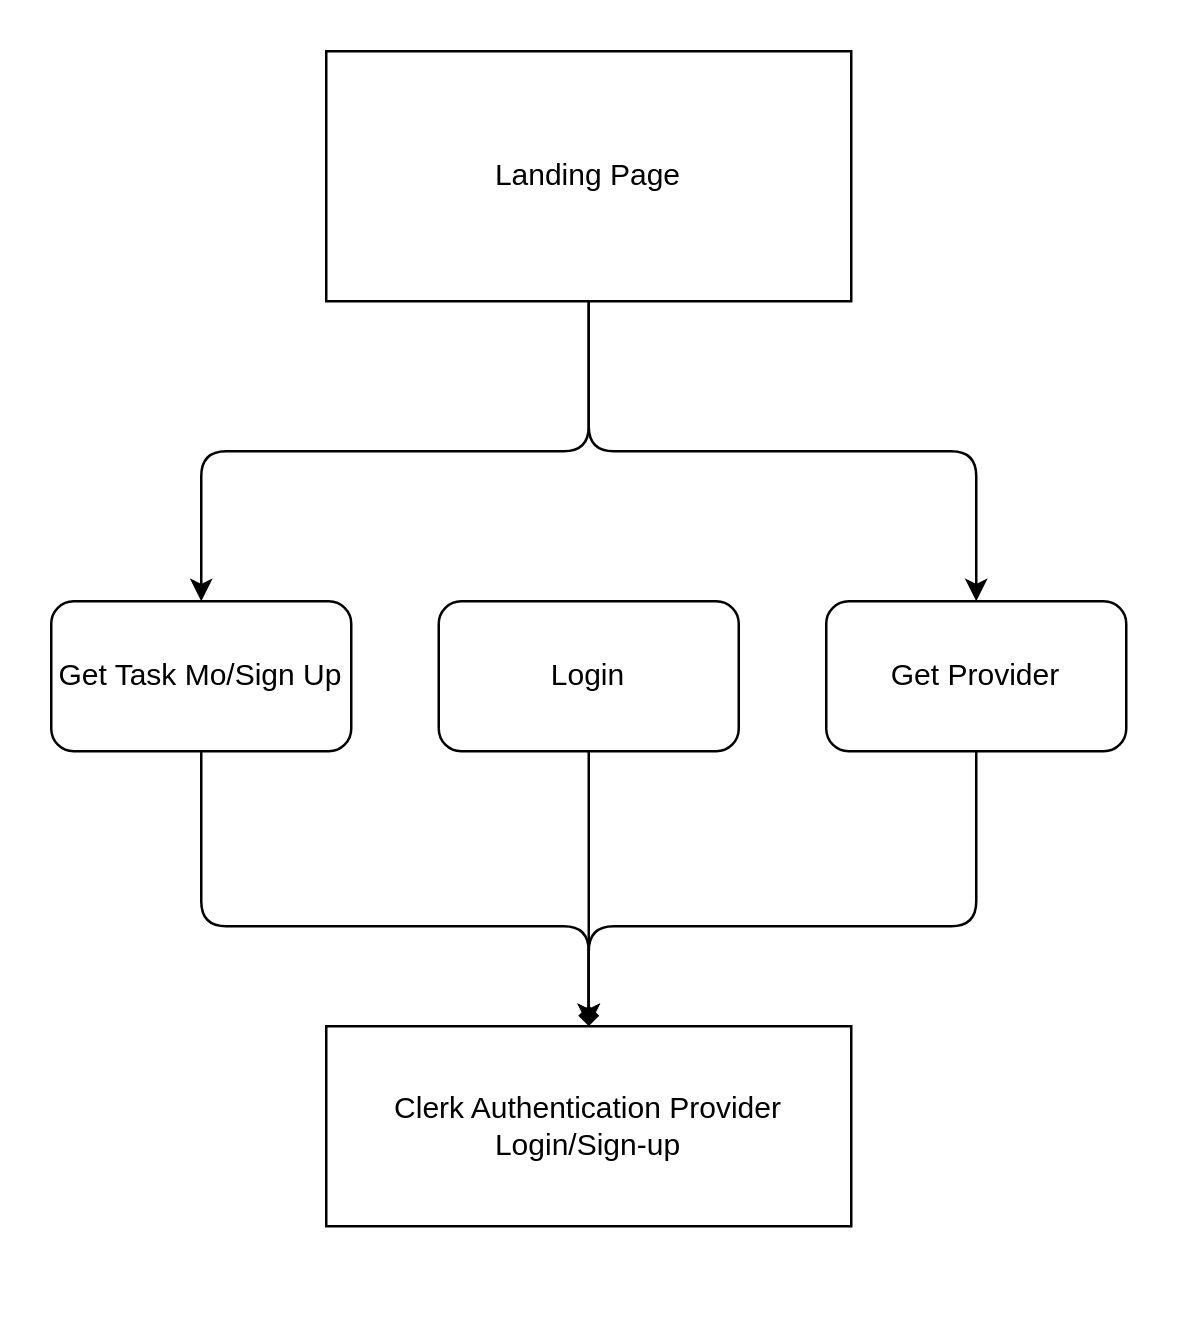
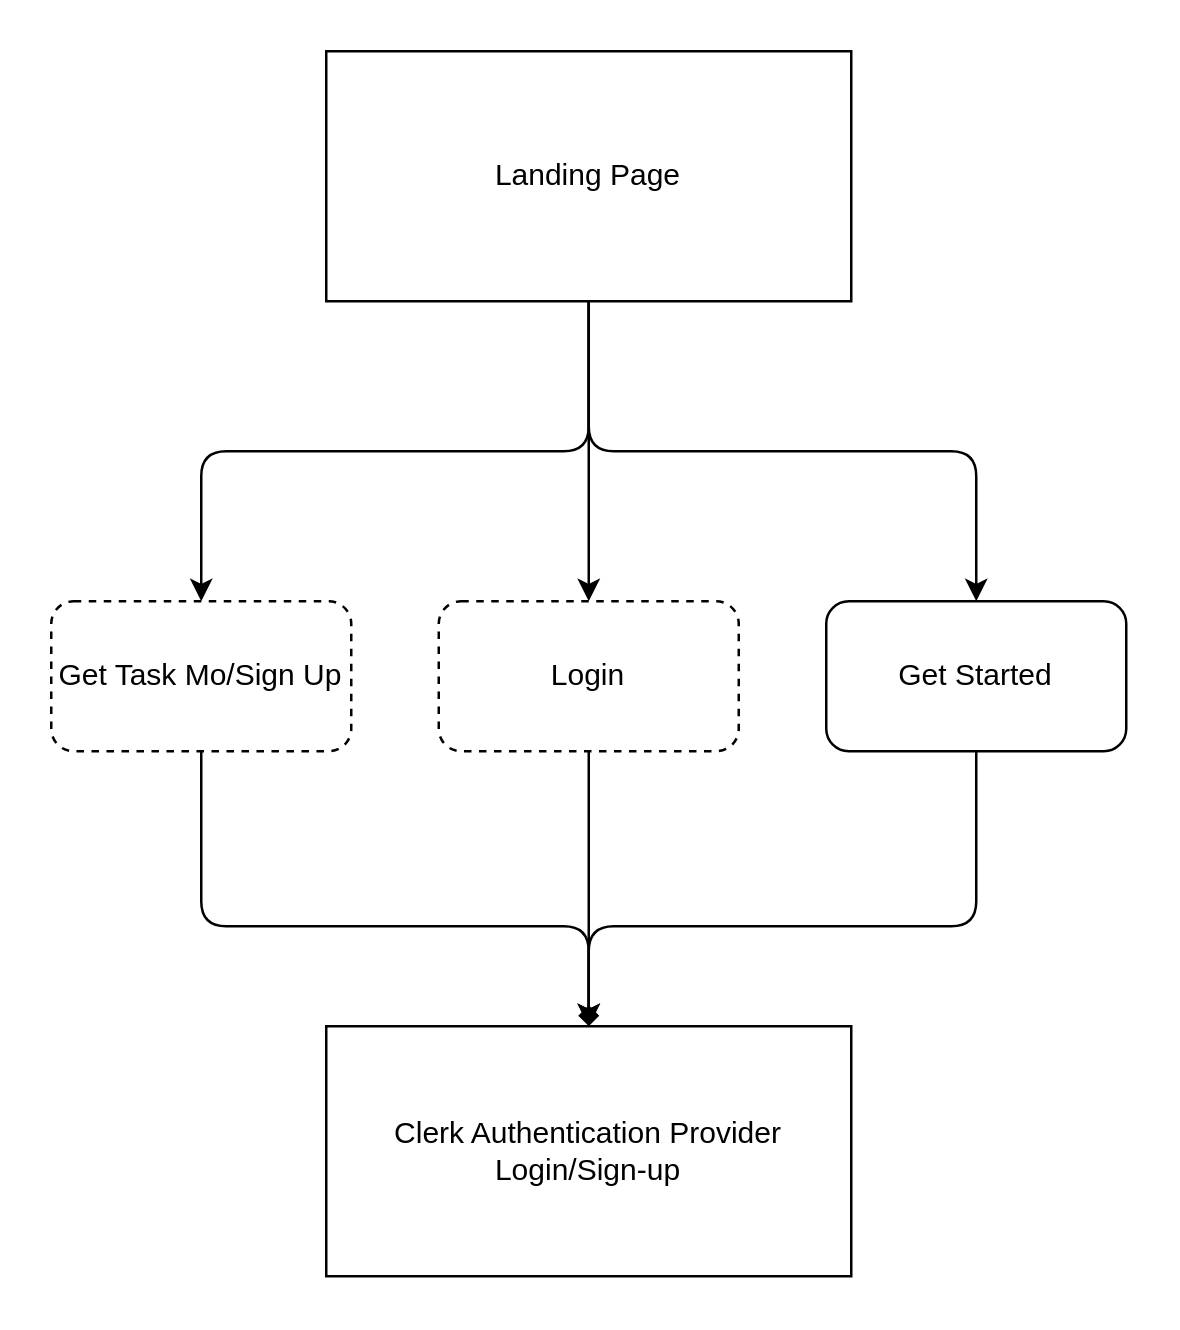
edge "Landing Page" -> "Login": added
node "Get Task Mo/Sign Up": style solid -> dashed
node "Login": style solid -> dashed
node "Get Provider": label "Get Provider" -> "Get Started"
node "Clerk Authentication Provider Login/Sign-up": size 525x200 -> 525x250
